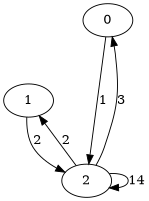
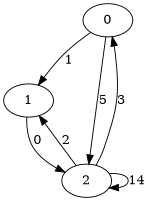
edge "0" -> "1": added, label "1"
edge "0" -> "2": label "1" -> "5"
edge "1" -> "2": label "2" -> "0"
